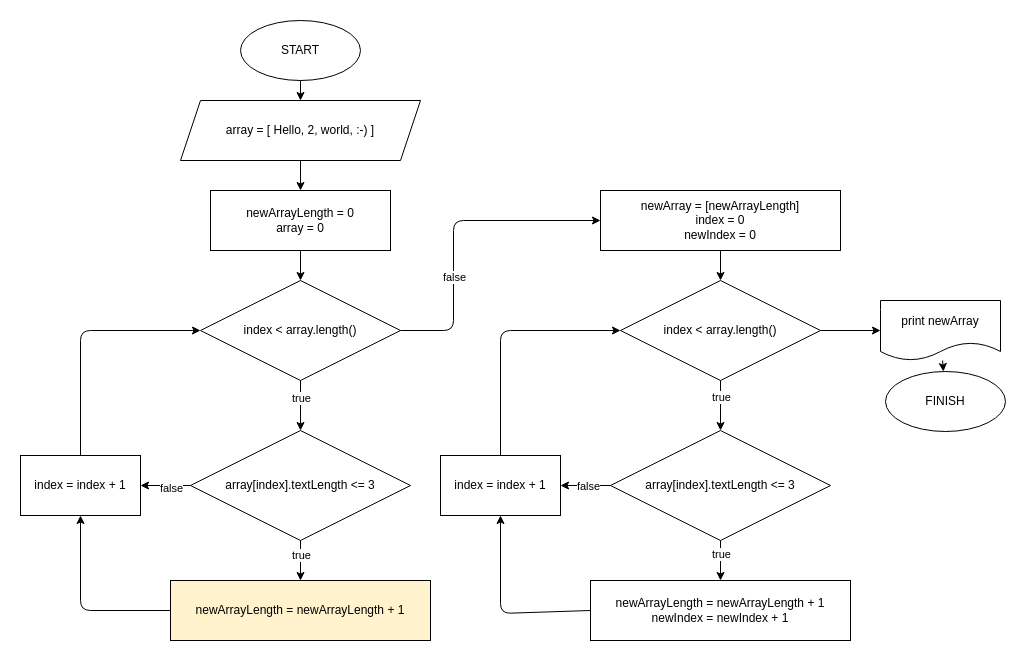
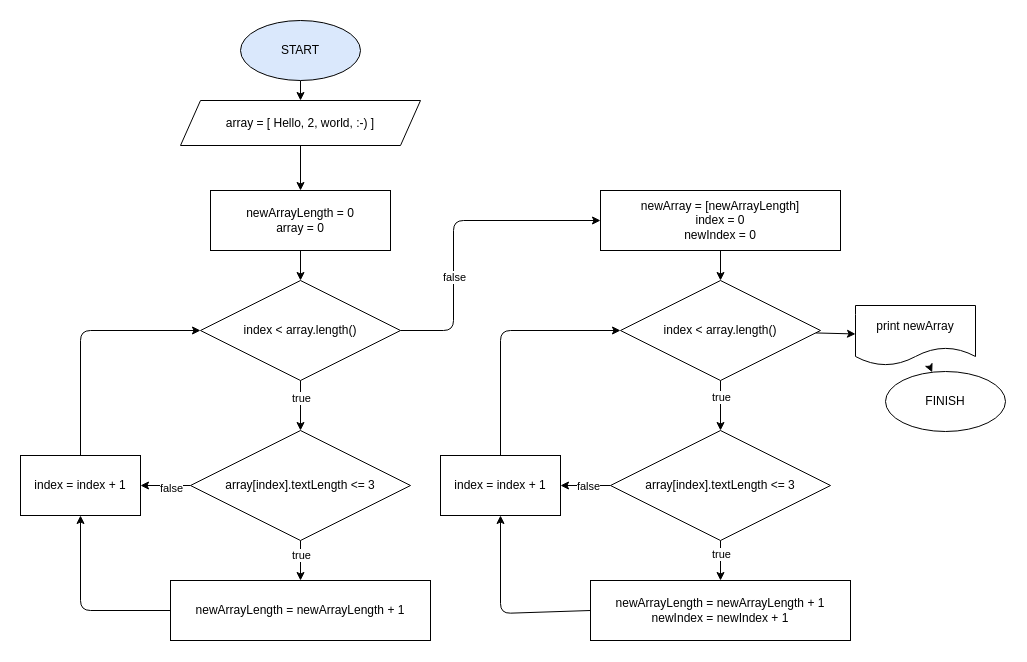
node "START": fillcolor #ffffff -> #dae8fc
node "array = [ Hello, 2, world, :-) ]": size 240x60 -> 240x45
node "print newArray": moved (941, 331) -> (916, 336)
node "newArrayLength = newArrayLength + 1": fillcolor #fff2cc -> #ffffff
